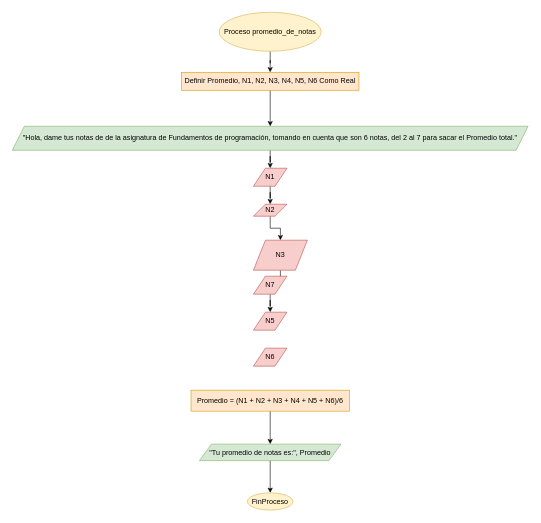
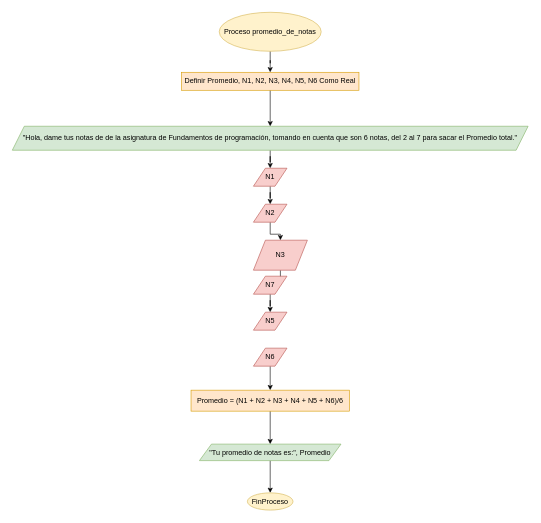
node "N2": size 34x12 -> 34x18
edge "N6" -> "Promedio = (N1 + N2 + N3 + N4 + N5 + N6)/6": added
